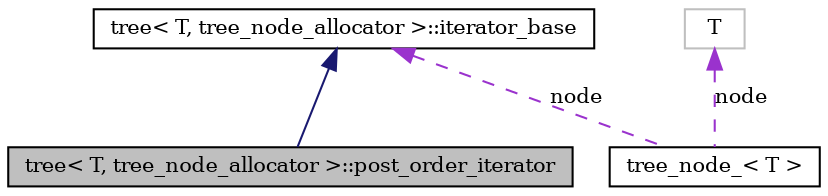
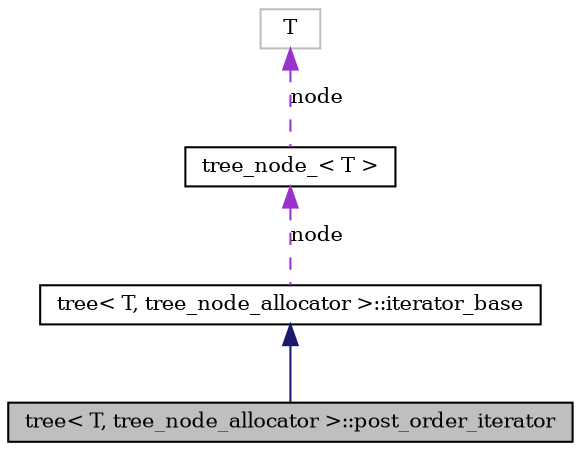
edge "tree_node_< T >" -> "tree< T, tree_node_allocator >::iterator_base": reversed
